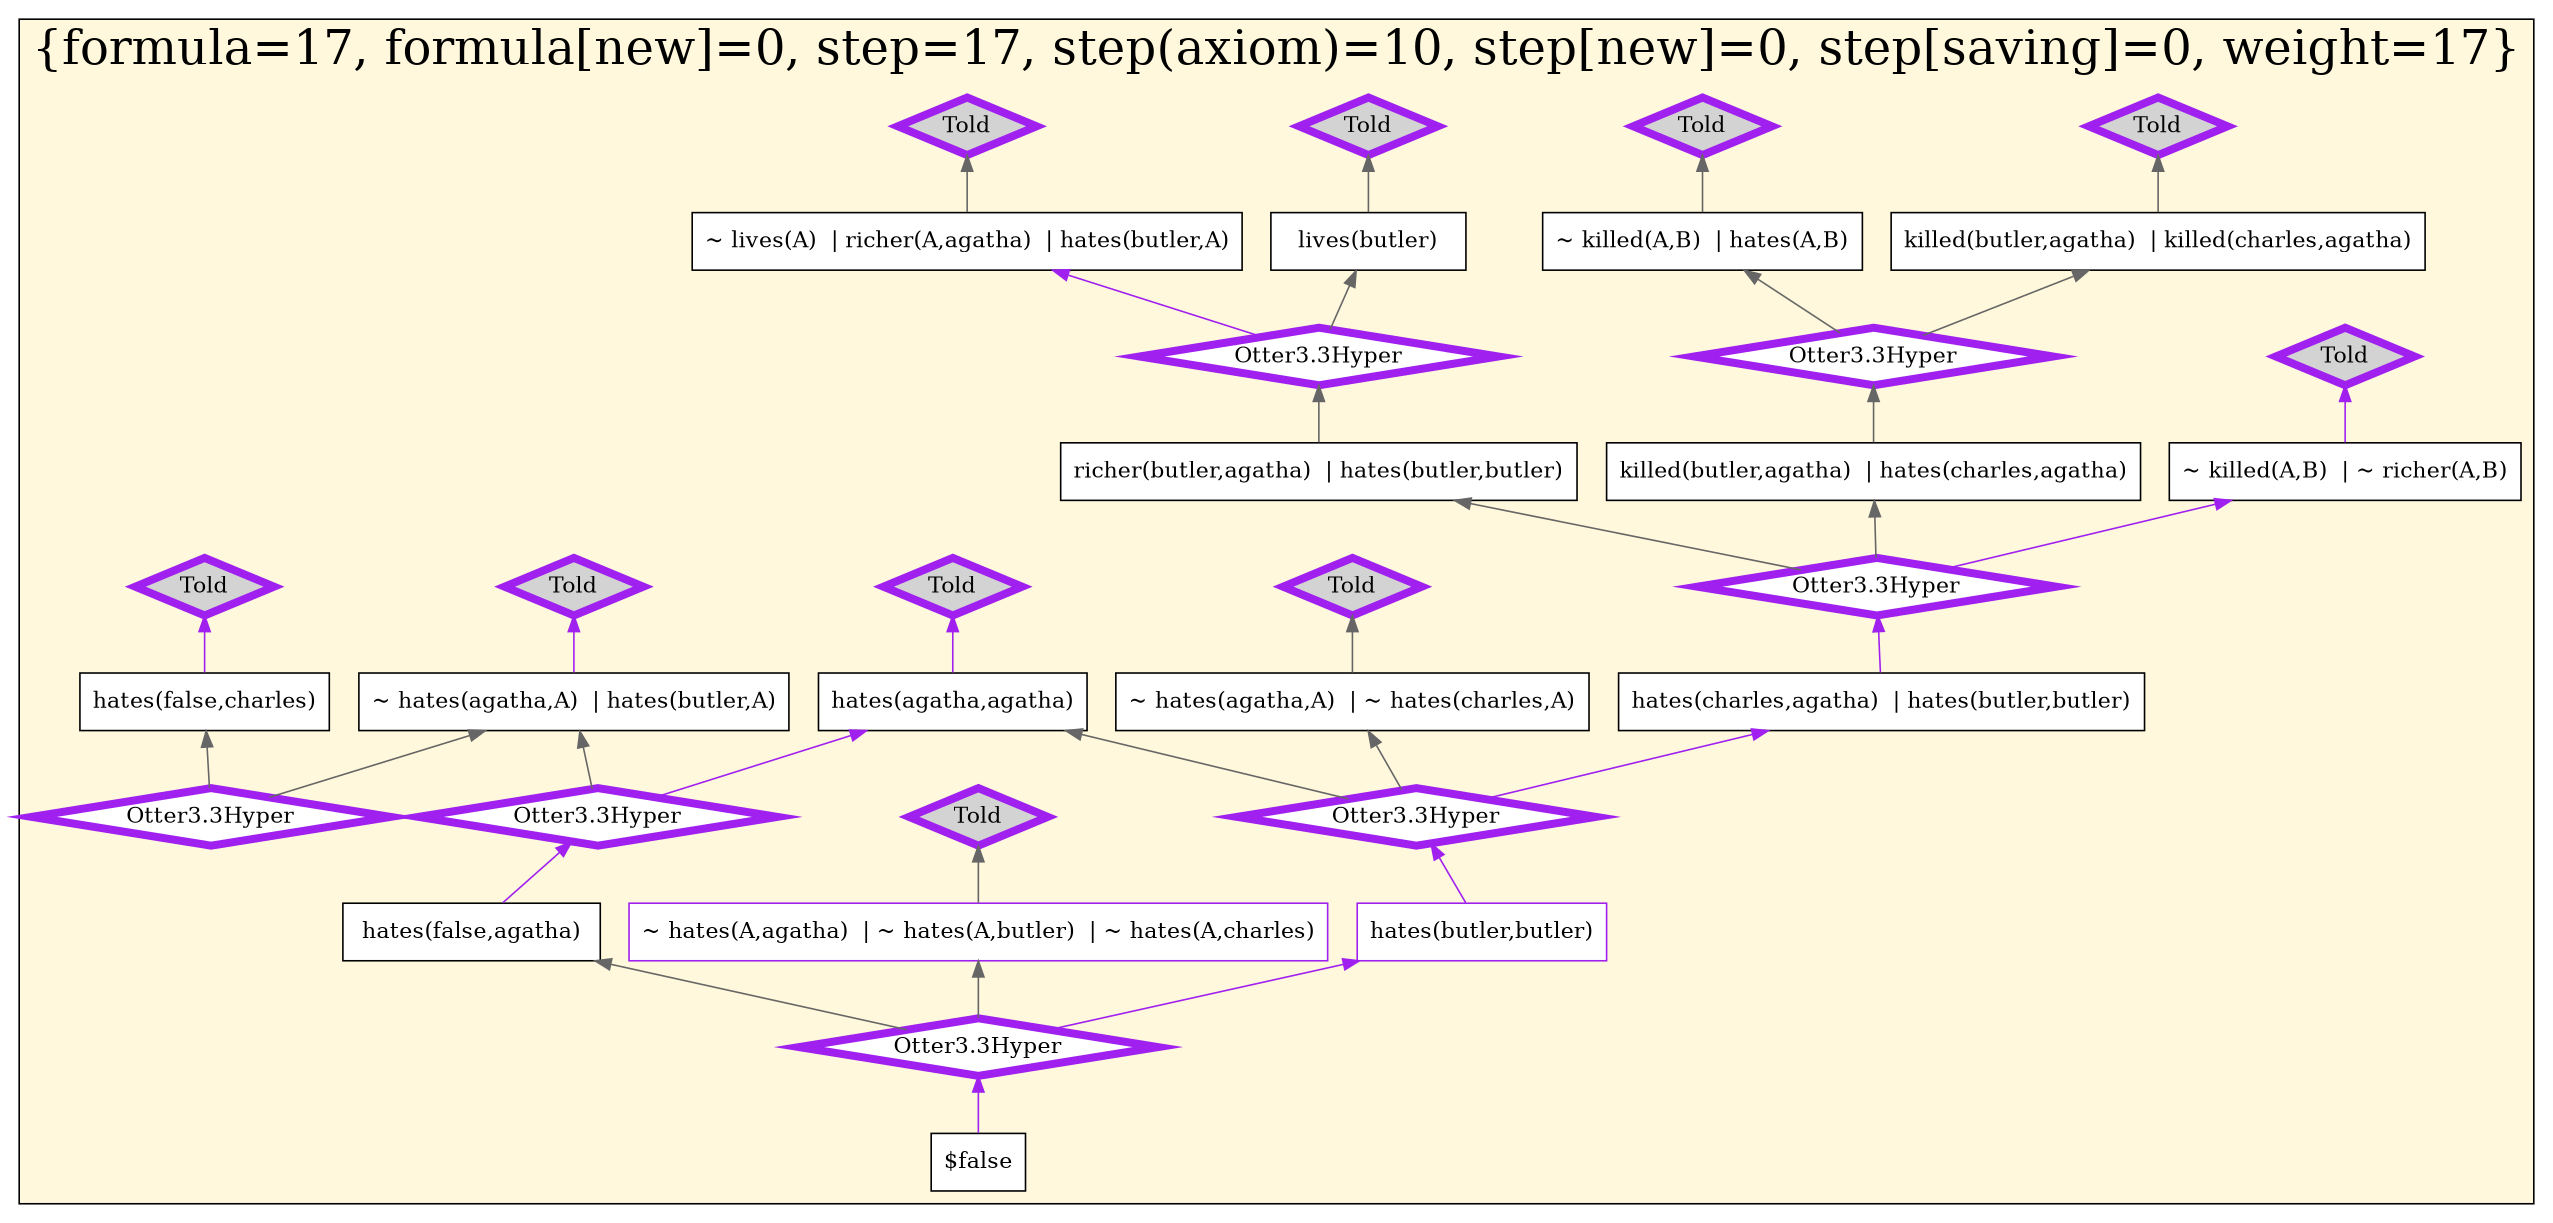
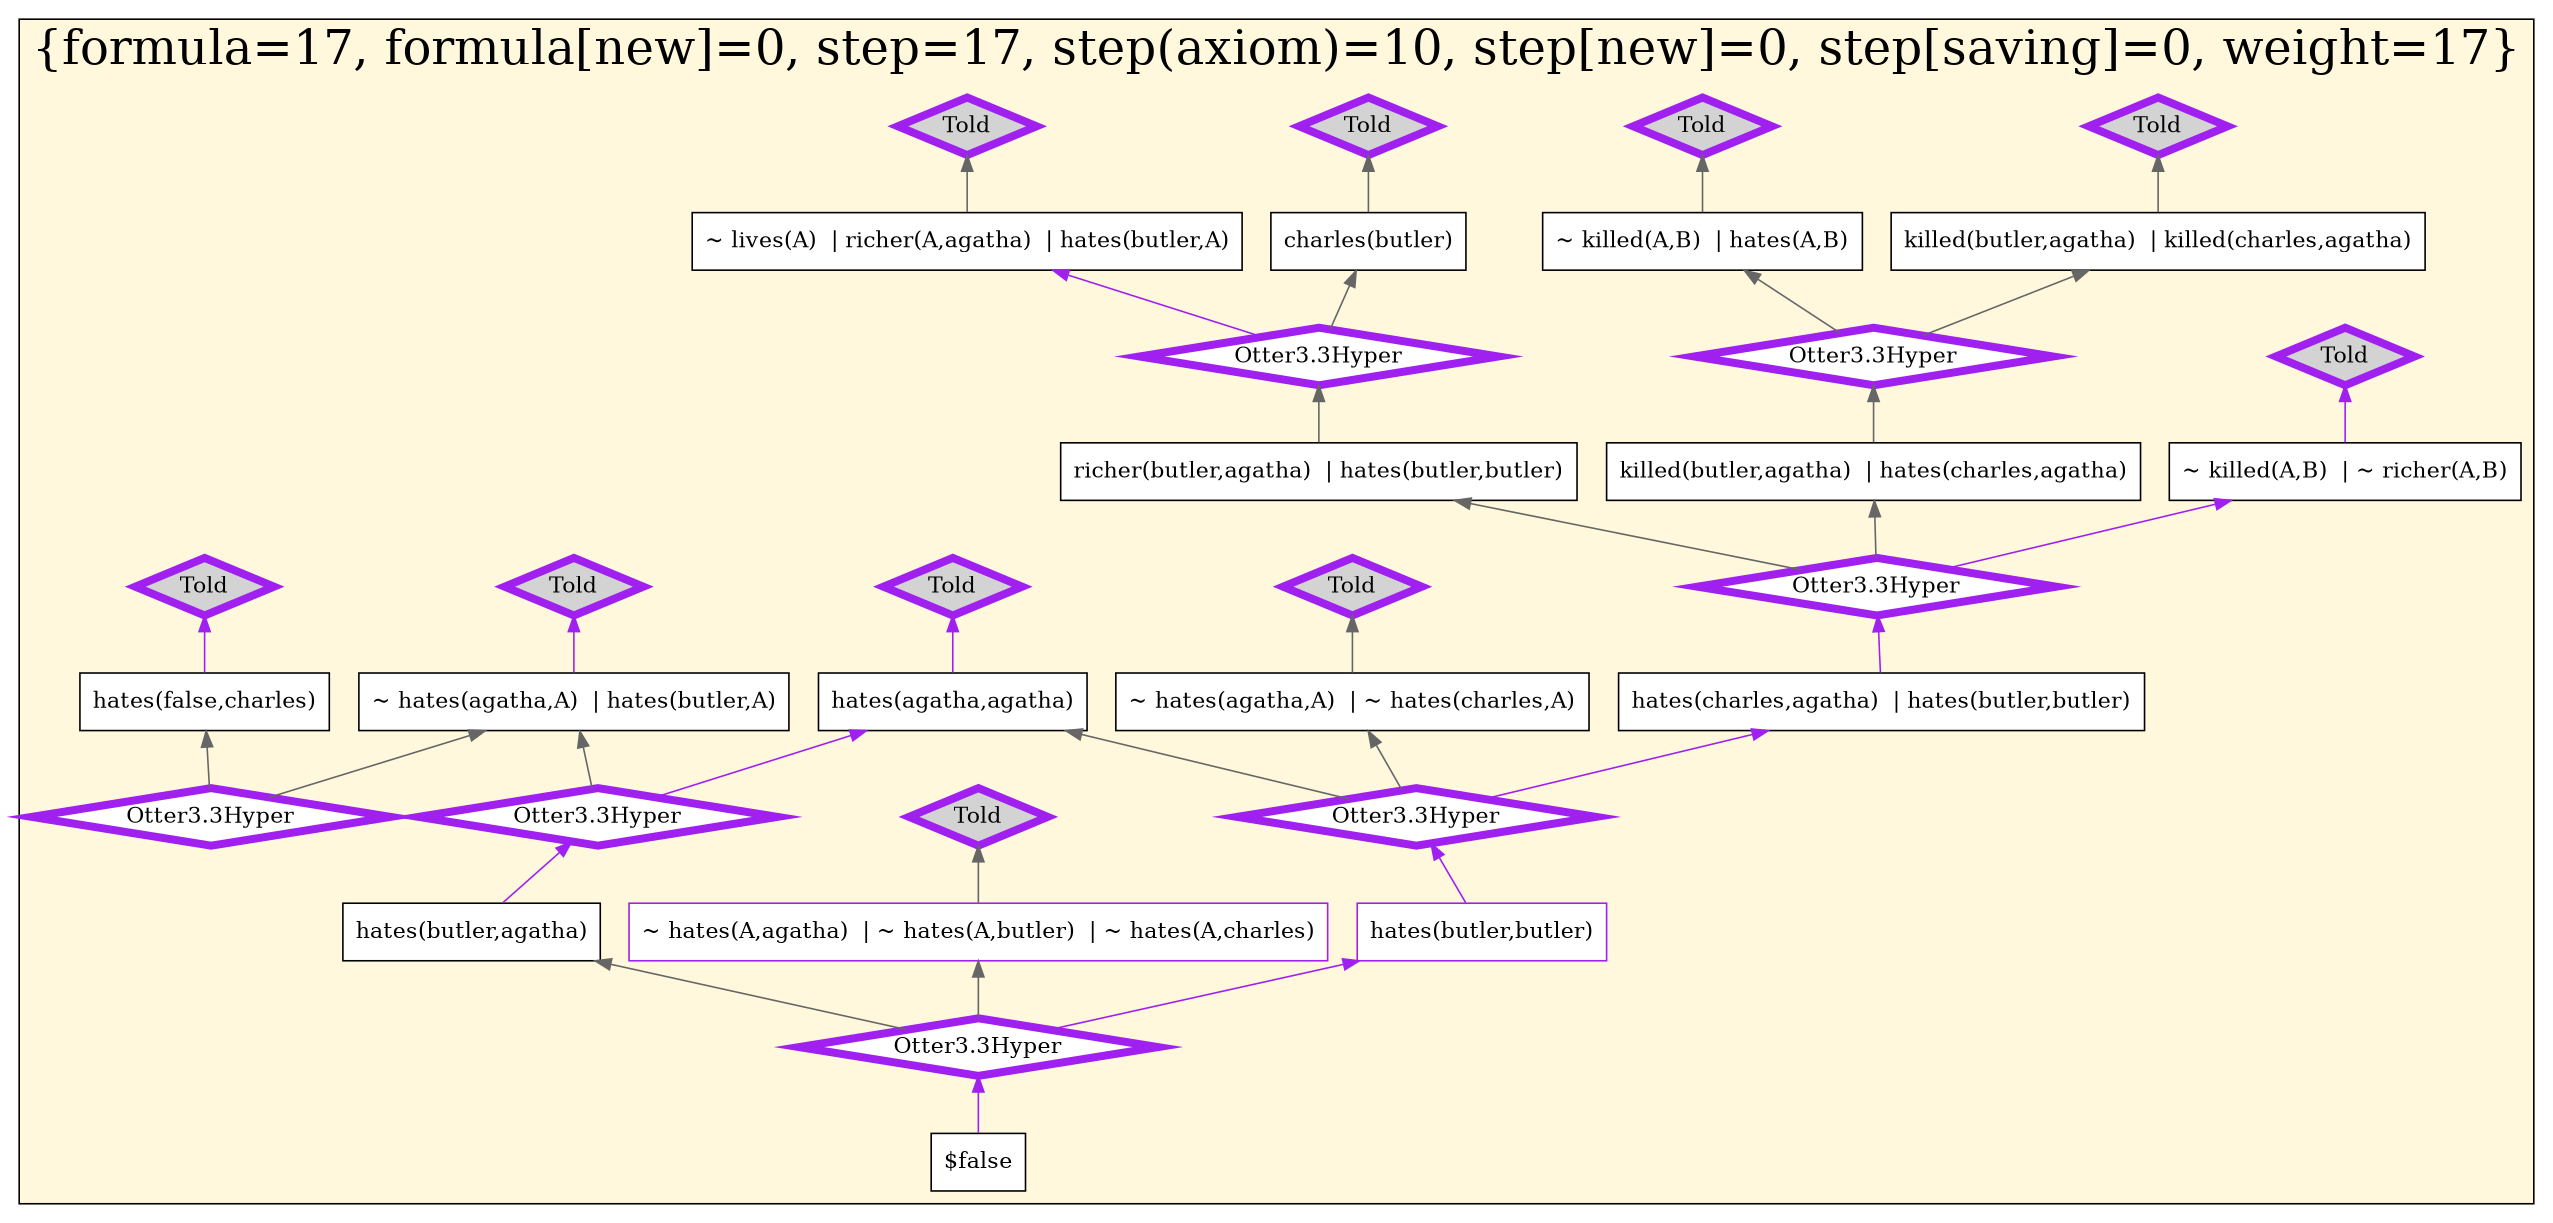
node "lives(butler)": label "lives(butler)" -> "charles(butler)"
node "hates(false,agatha)": label "hates(false,agatha)" -> "hates(butler,agatha)"
